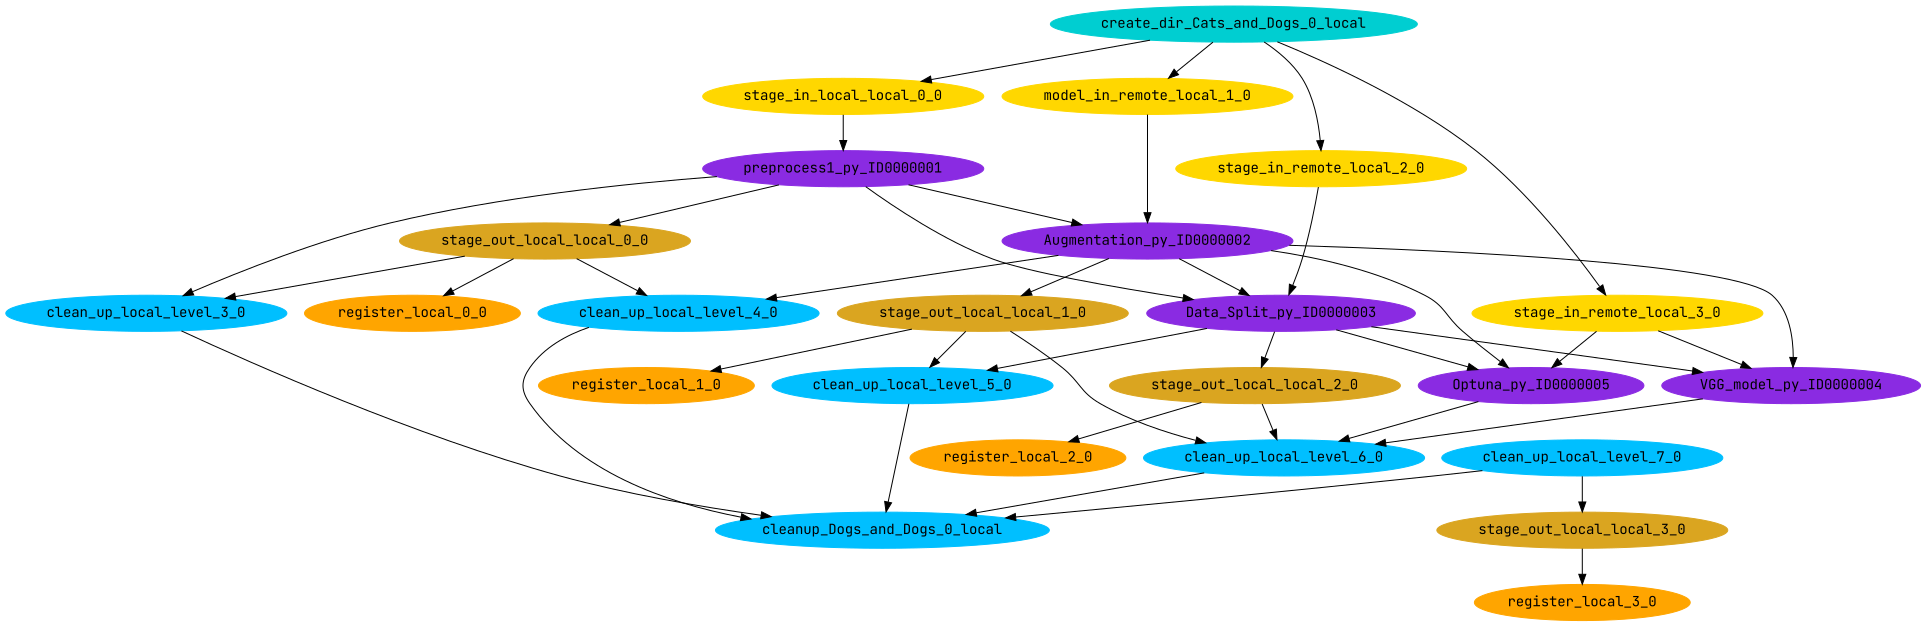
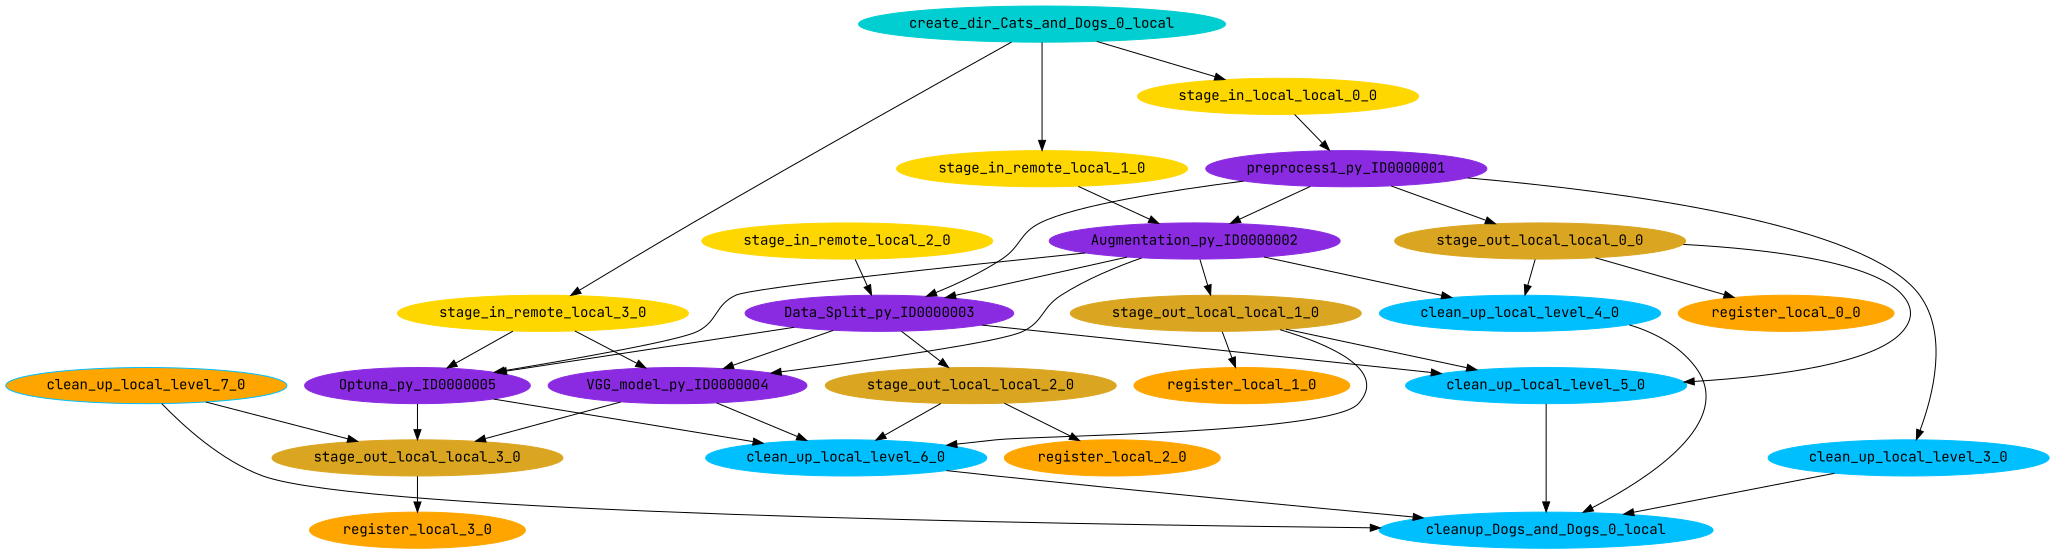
edge "create_dir_Cats_and_Dogs_0_local" -> "stage_in_remote_local_2_0": removed
node "model_in_remote_local_1_0": label "model_in_remote_local_1_0" -> "stage_in_remote_local_1_0"
edge "stage_out_local_local_0_0" -> "clean_up_local_level_3_0": now "stage_out_local_local_0_0" -> "clean_up_local_level_5_0"
edge "Optuna_py_ID0000005" -> "stage_out_local_local_3_0": added
edge "VGG_model_py_ID0000004" -> "stage_out_local_local_3_0": added
node "clean_up_local_level_7_0": fillcolor deepskyblue -> orange
